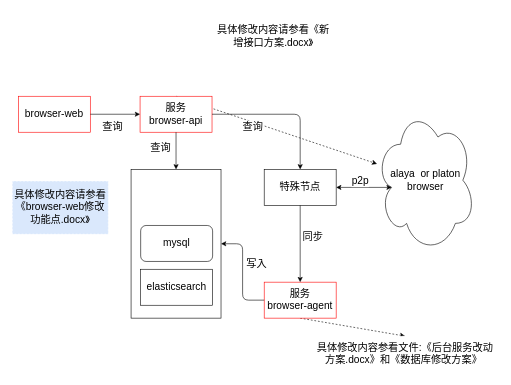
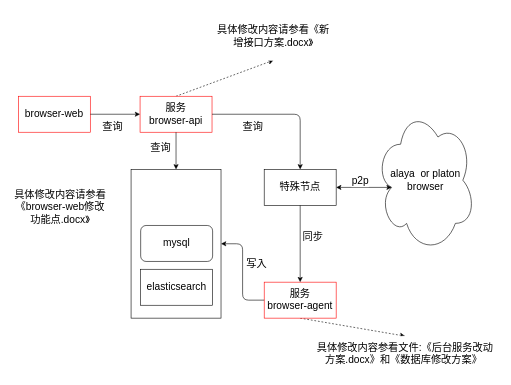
node "具体修改内容请参看《新增接口方案.docx》": style dashed -> solid
edge "服务browser-api" -> "alaya or platonbrowser": now "服务browser-api" -> "具体修改内容请参看《新增接口方案.docx》"
node "具体修改内容请参看《browser-web修改功能点.docx》": fillcolor #dae8fc -> #ffffff
